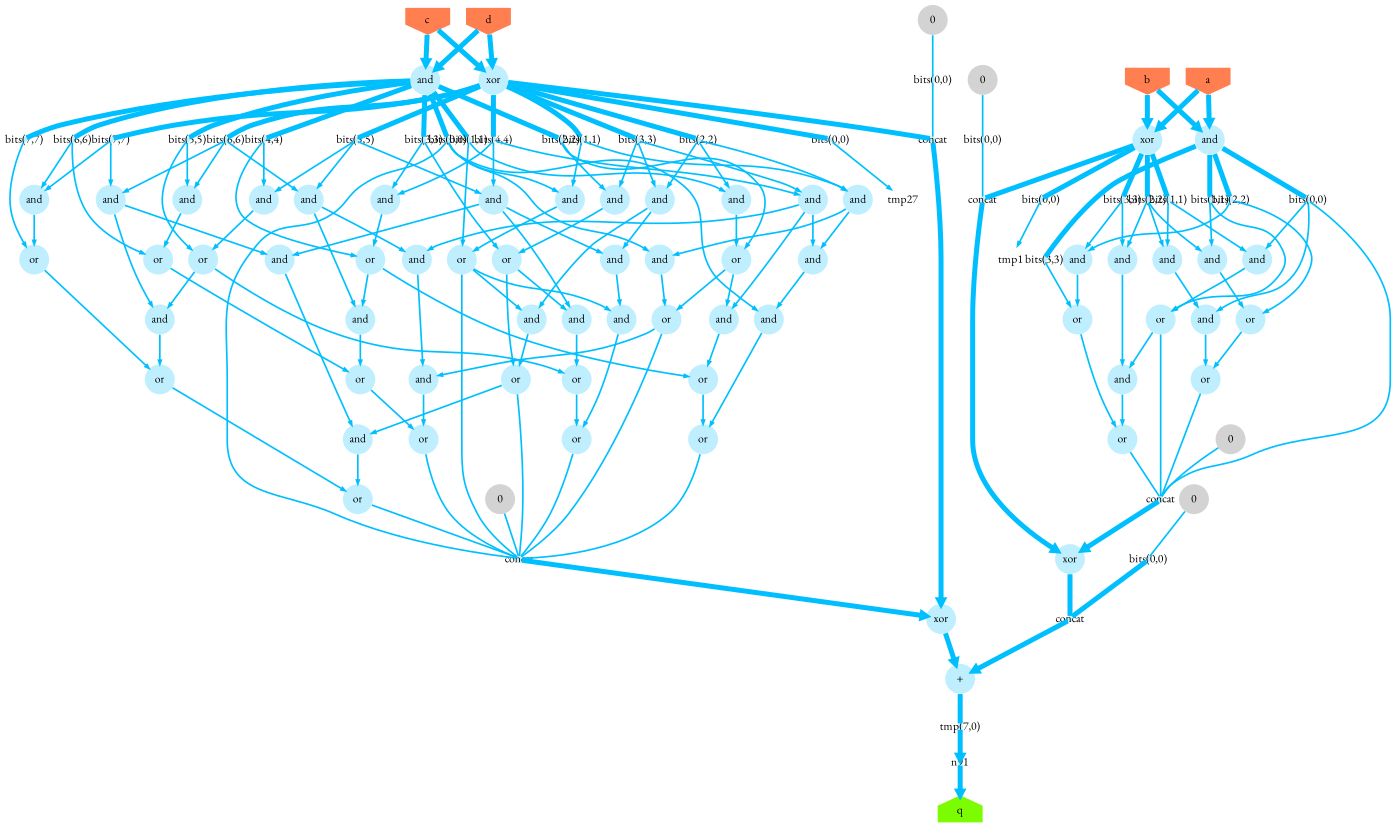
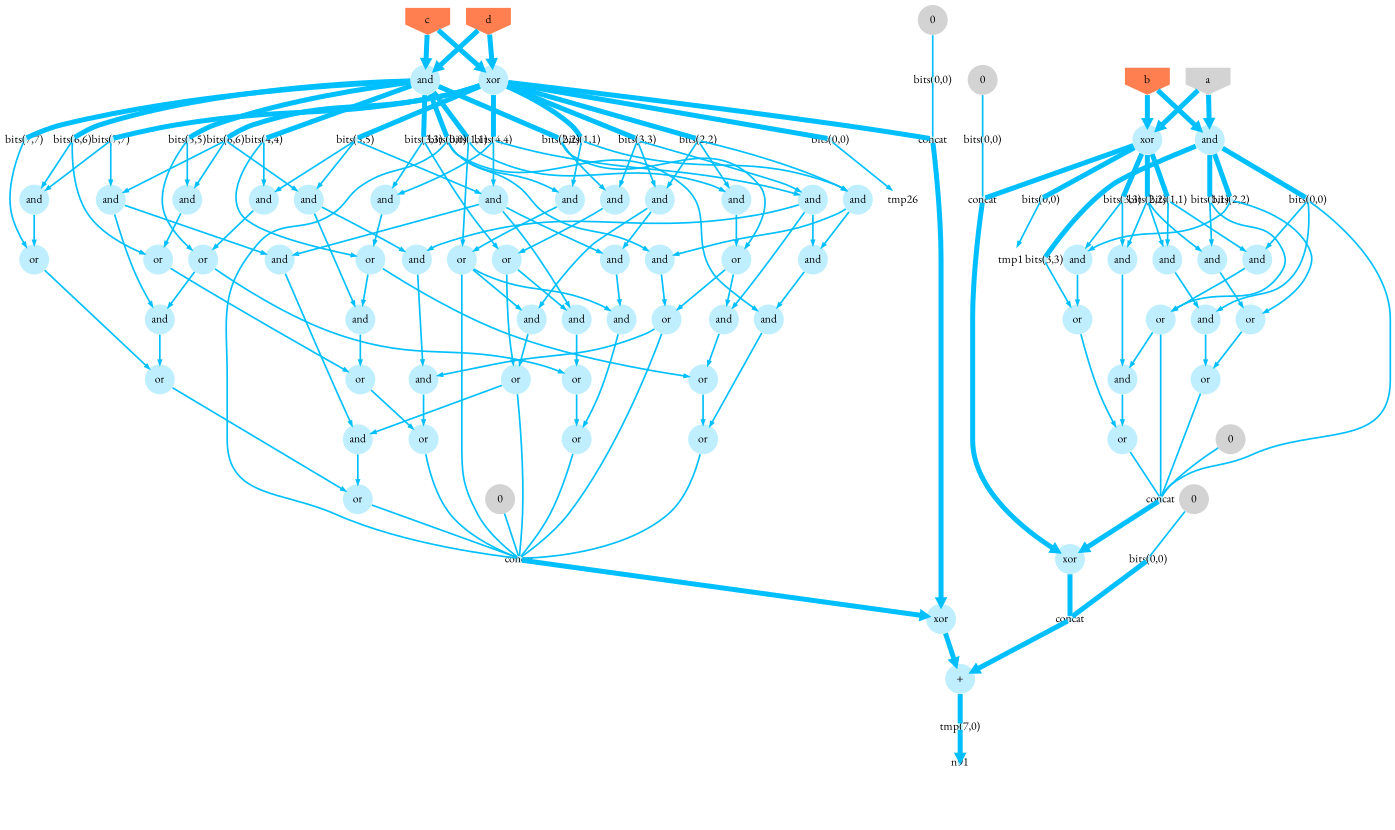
node "a": fillcolor coral -> lightgrey
node "tmp27": label "tmp27" -> "tmp26"
node "q": removed
